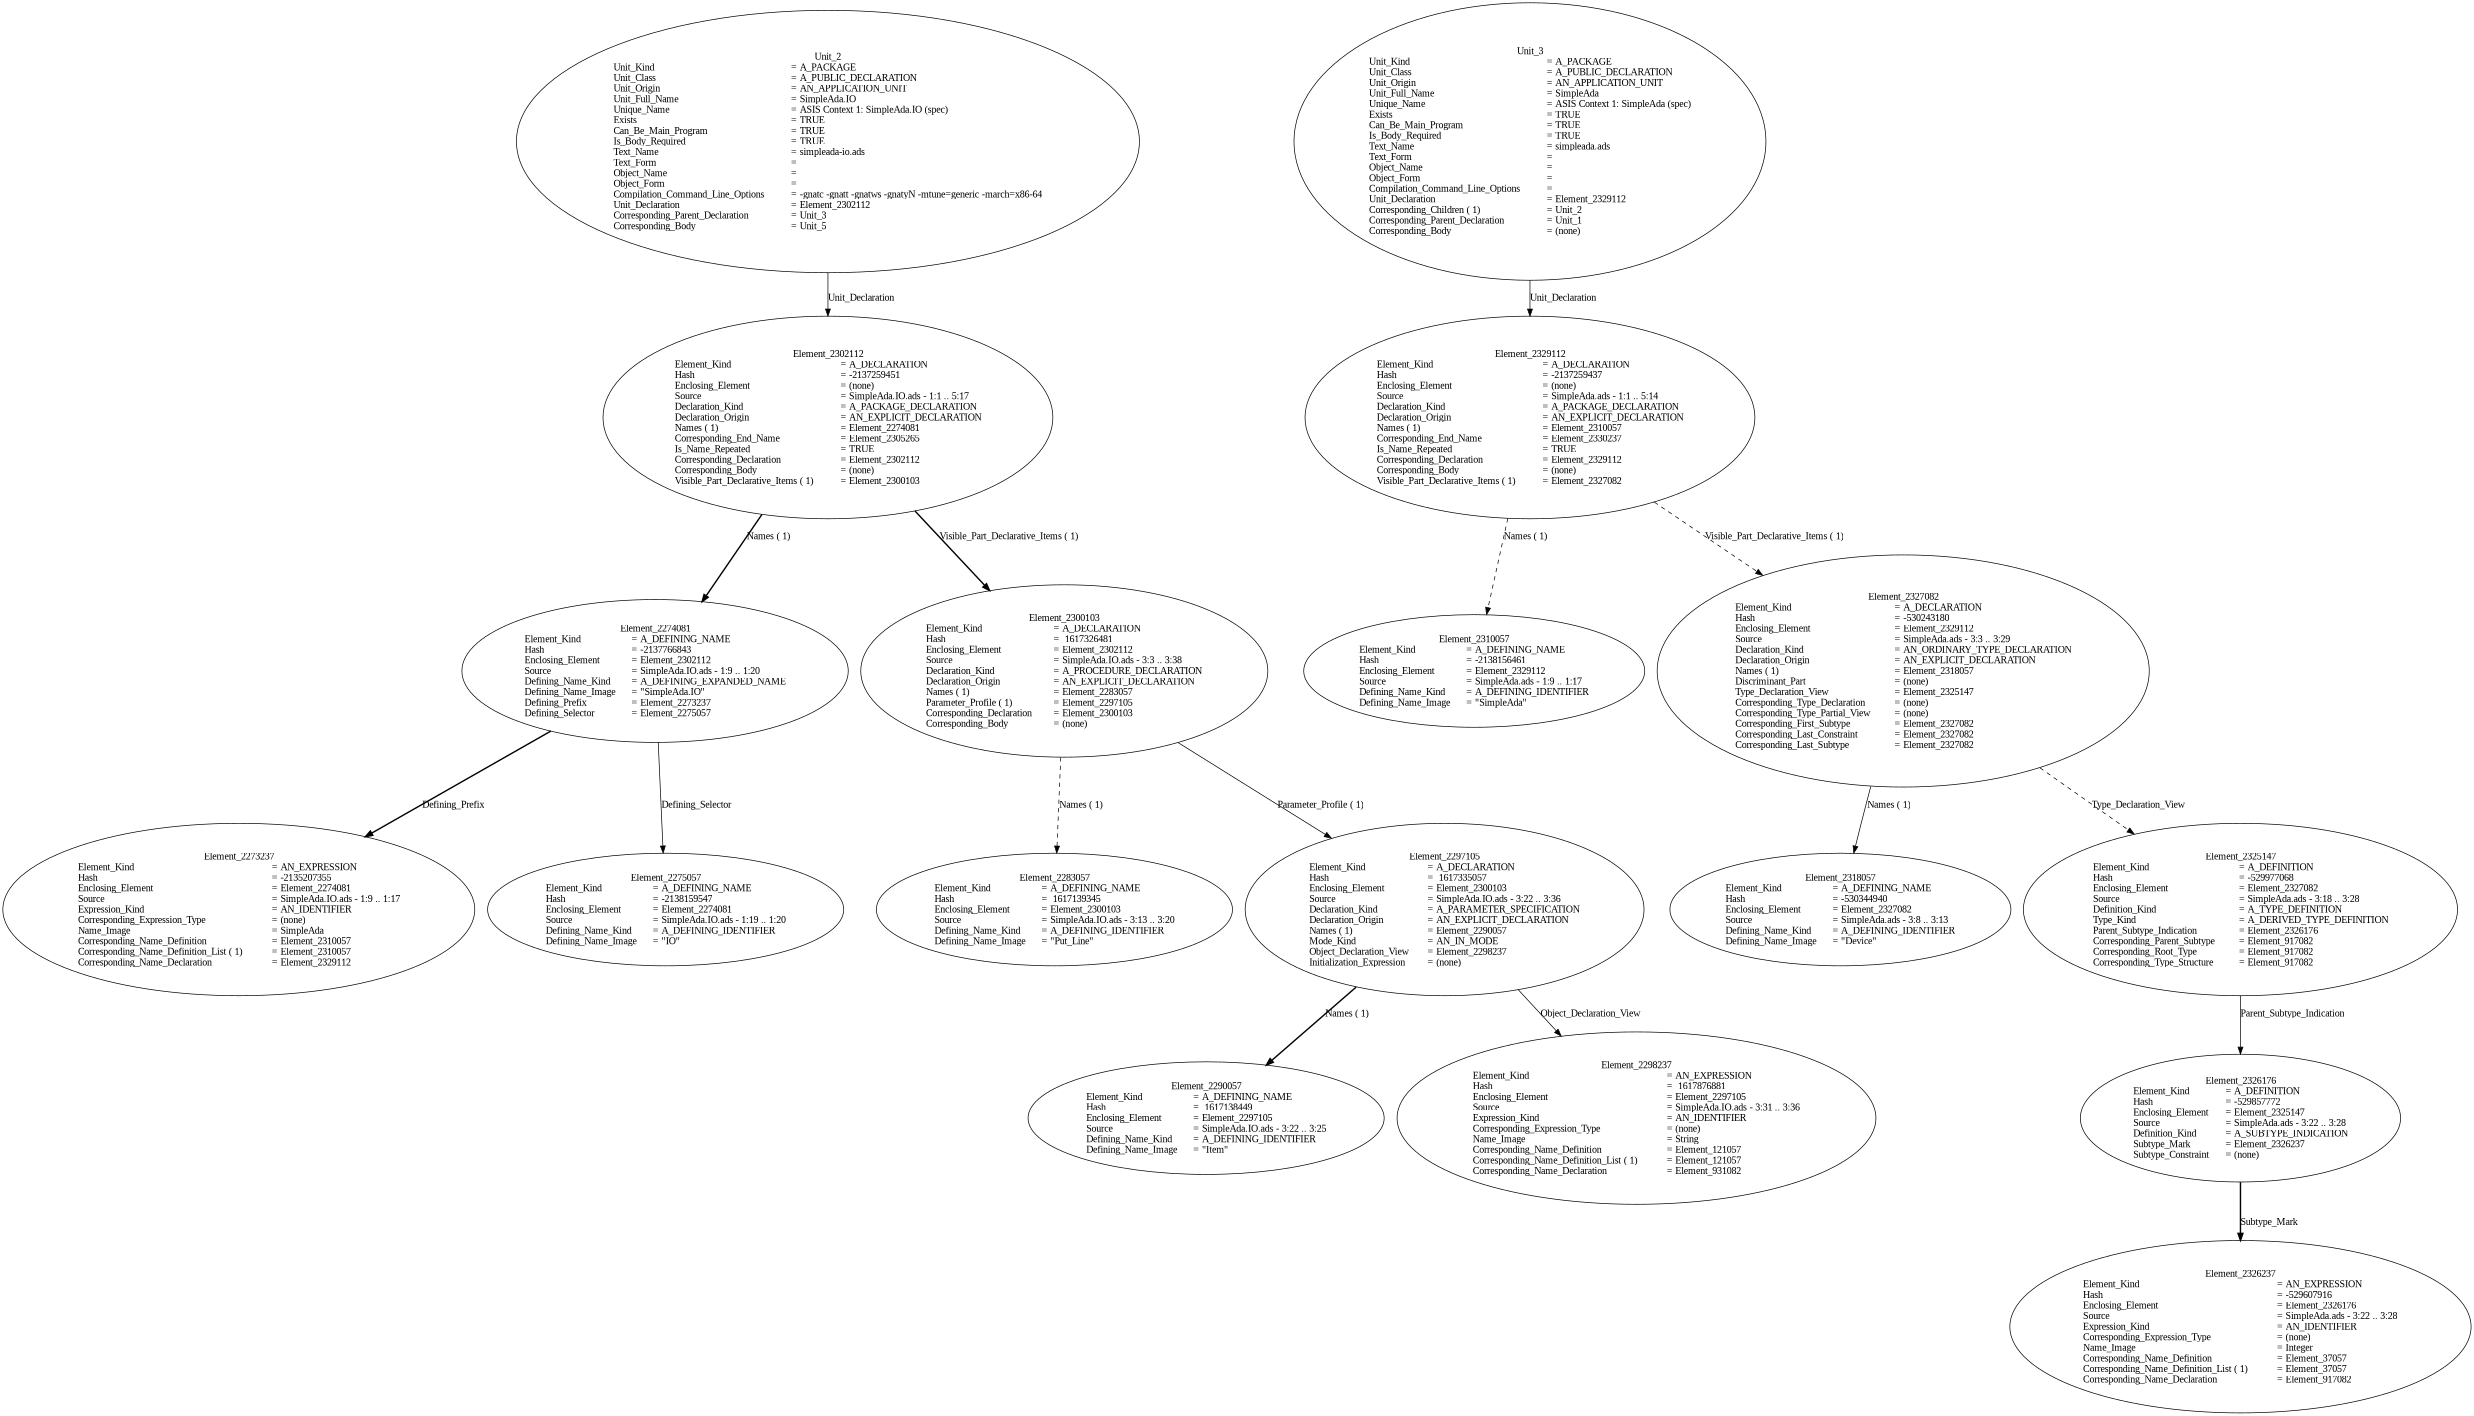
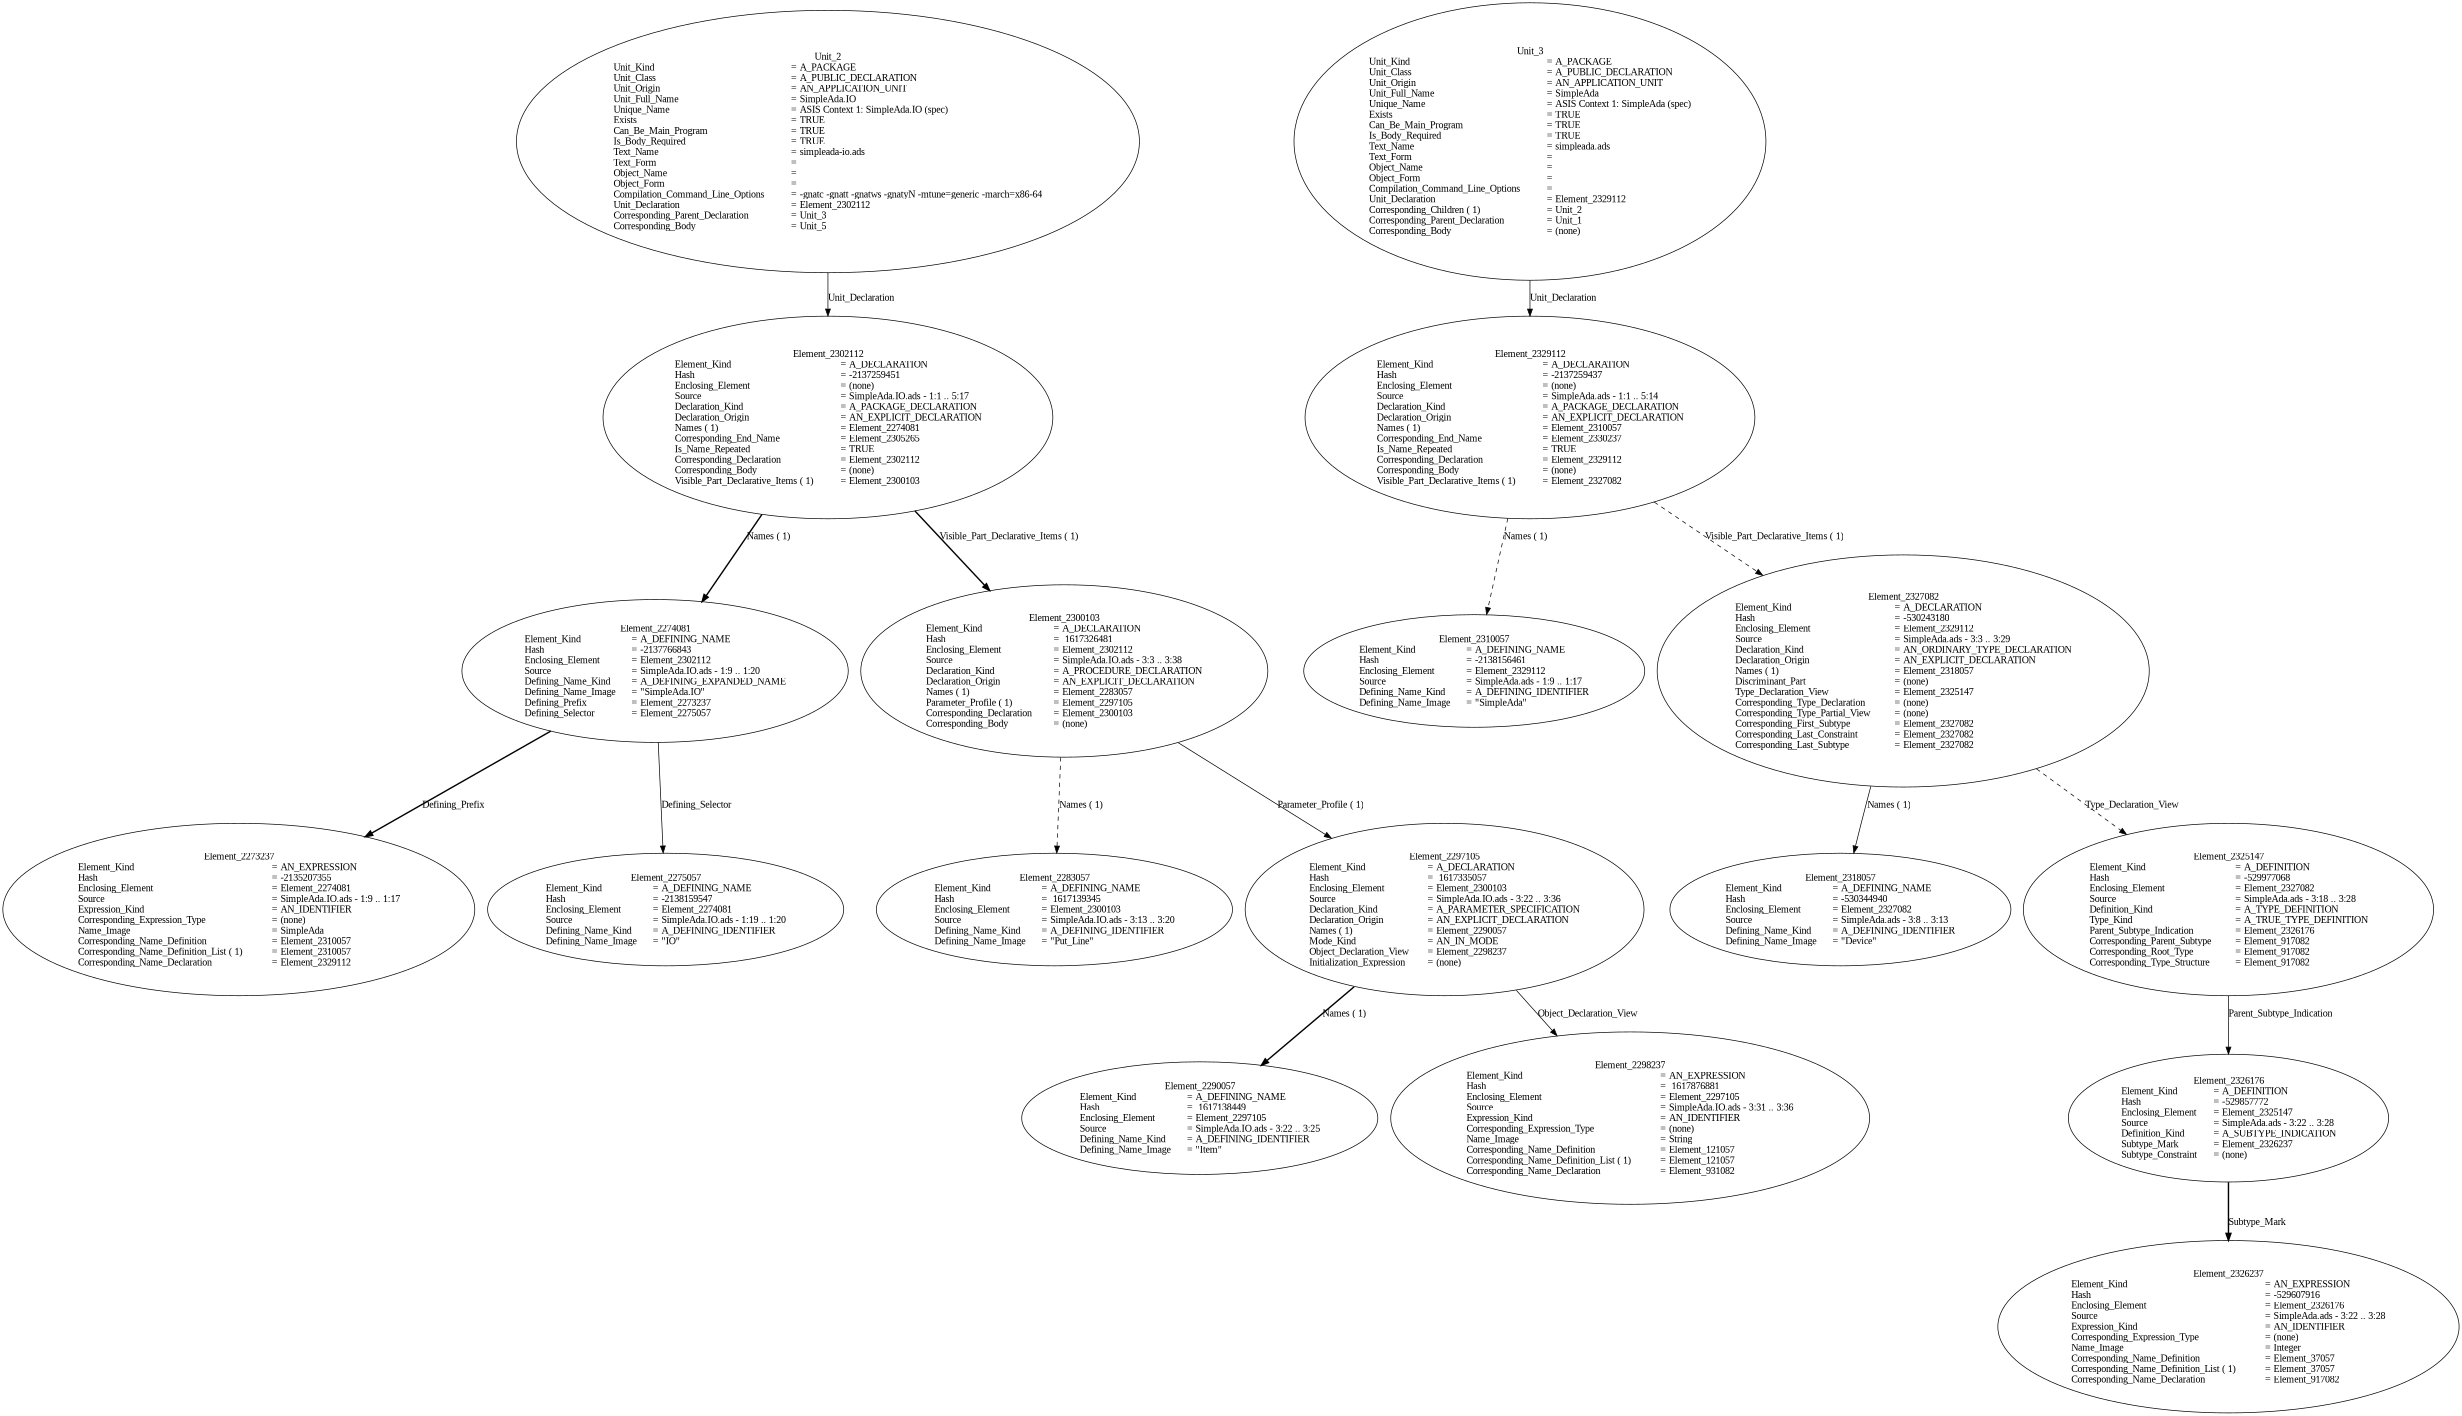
node "Element_2325147": text "A_DERIVED_TYPE_DEFINITION" -> "A_TRUE_TYPE_DEFINITION"
